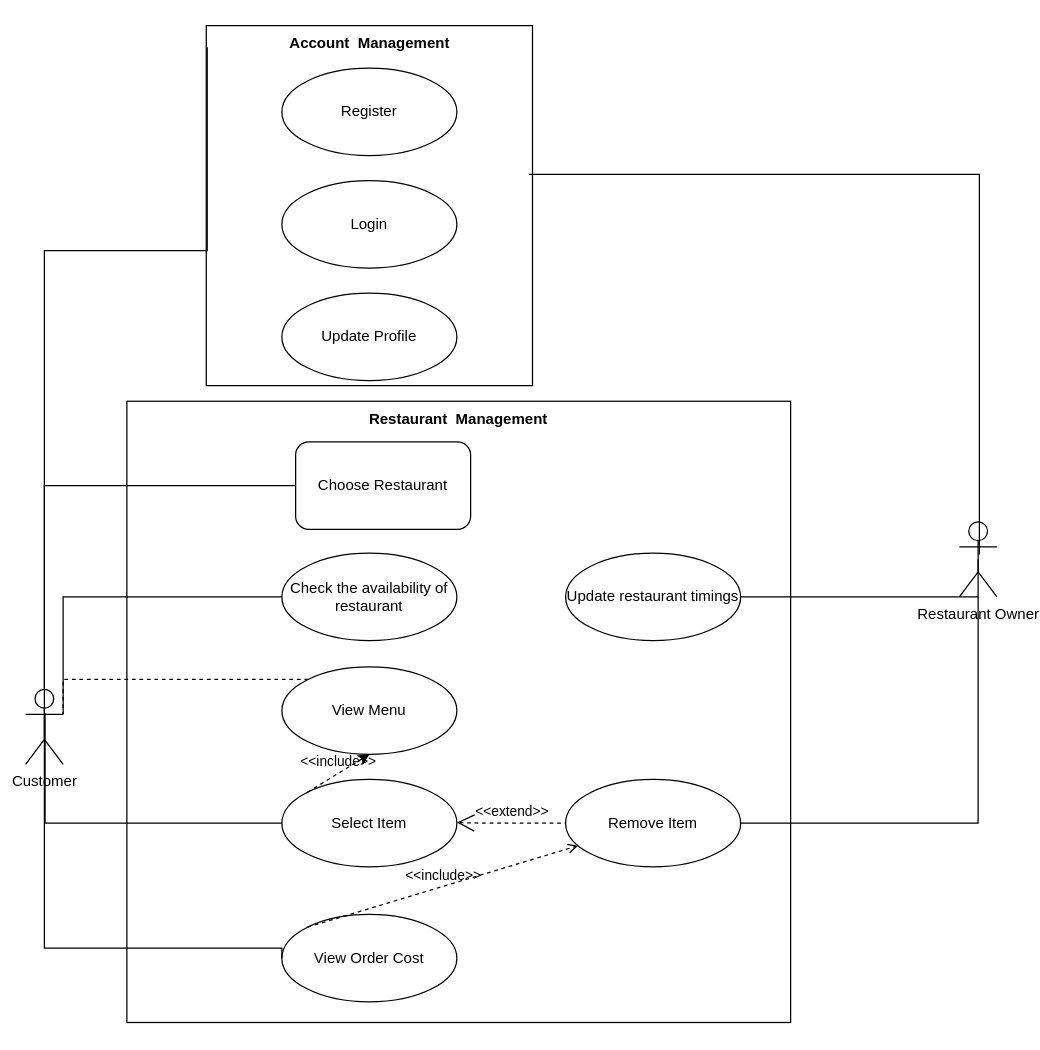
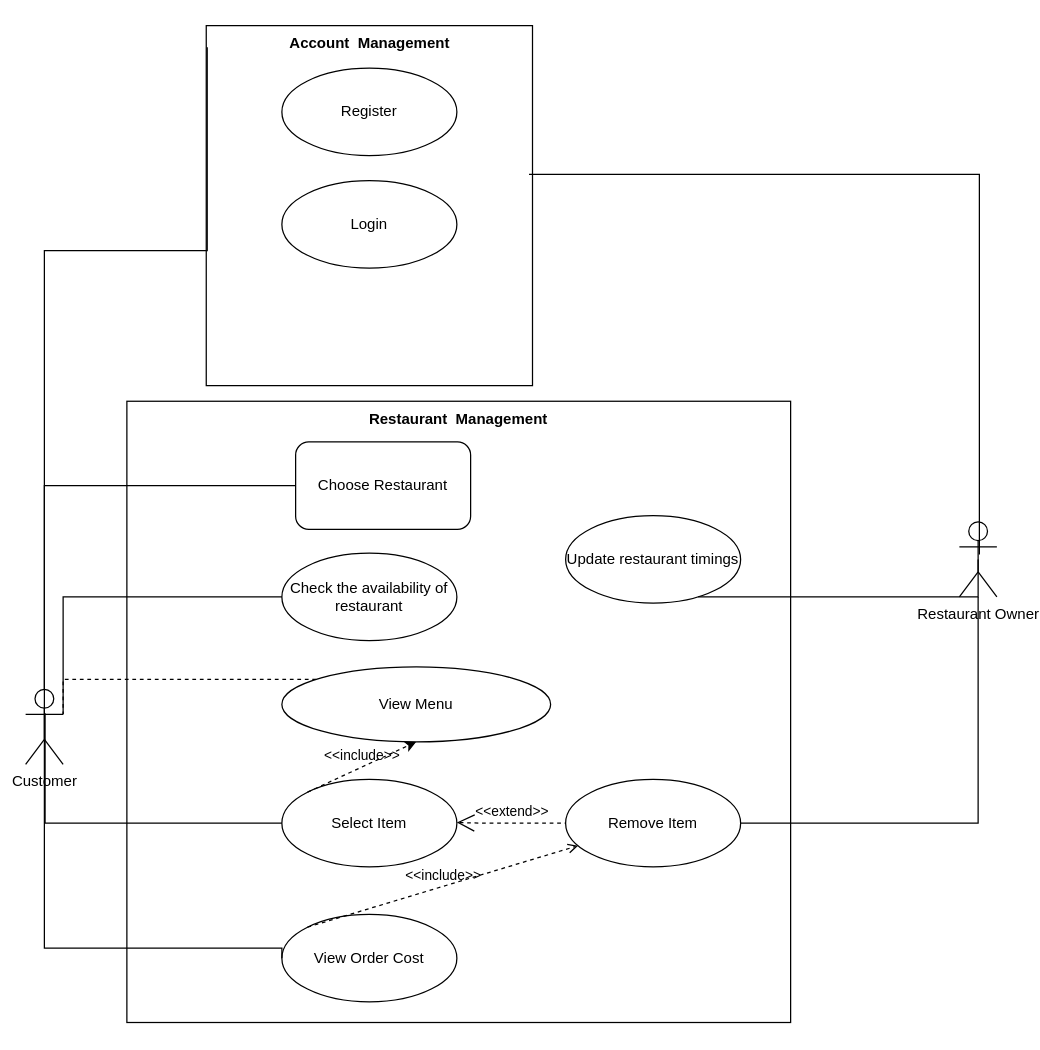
node "Update Profile": removed
node "Update restaurant timings": moved (653, 597) -> (653, 559)
node "View Menu": size 175x88 -> 269x75
